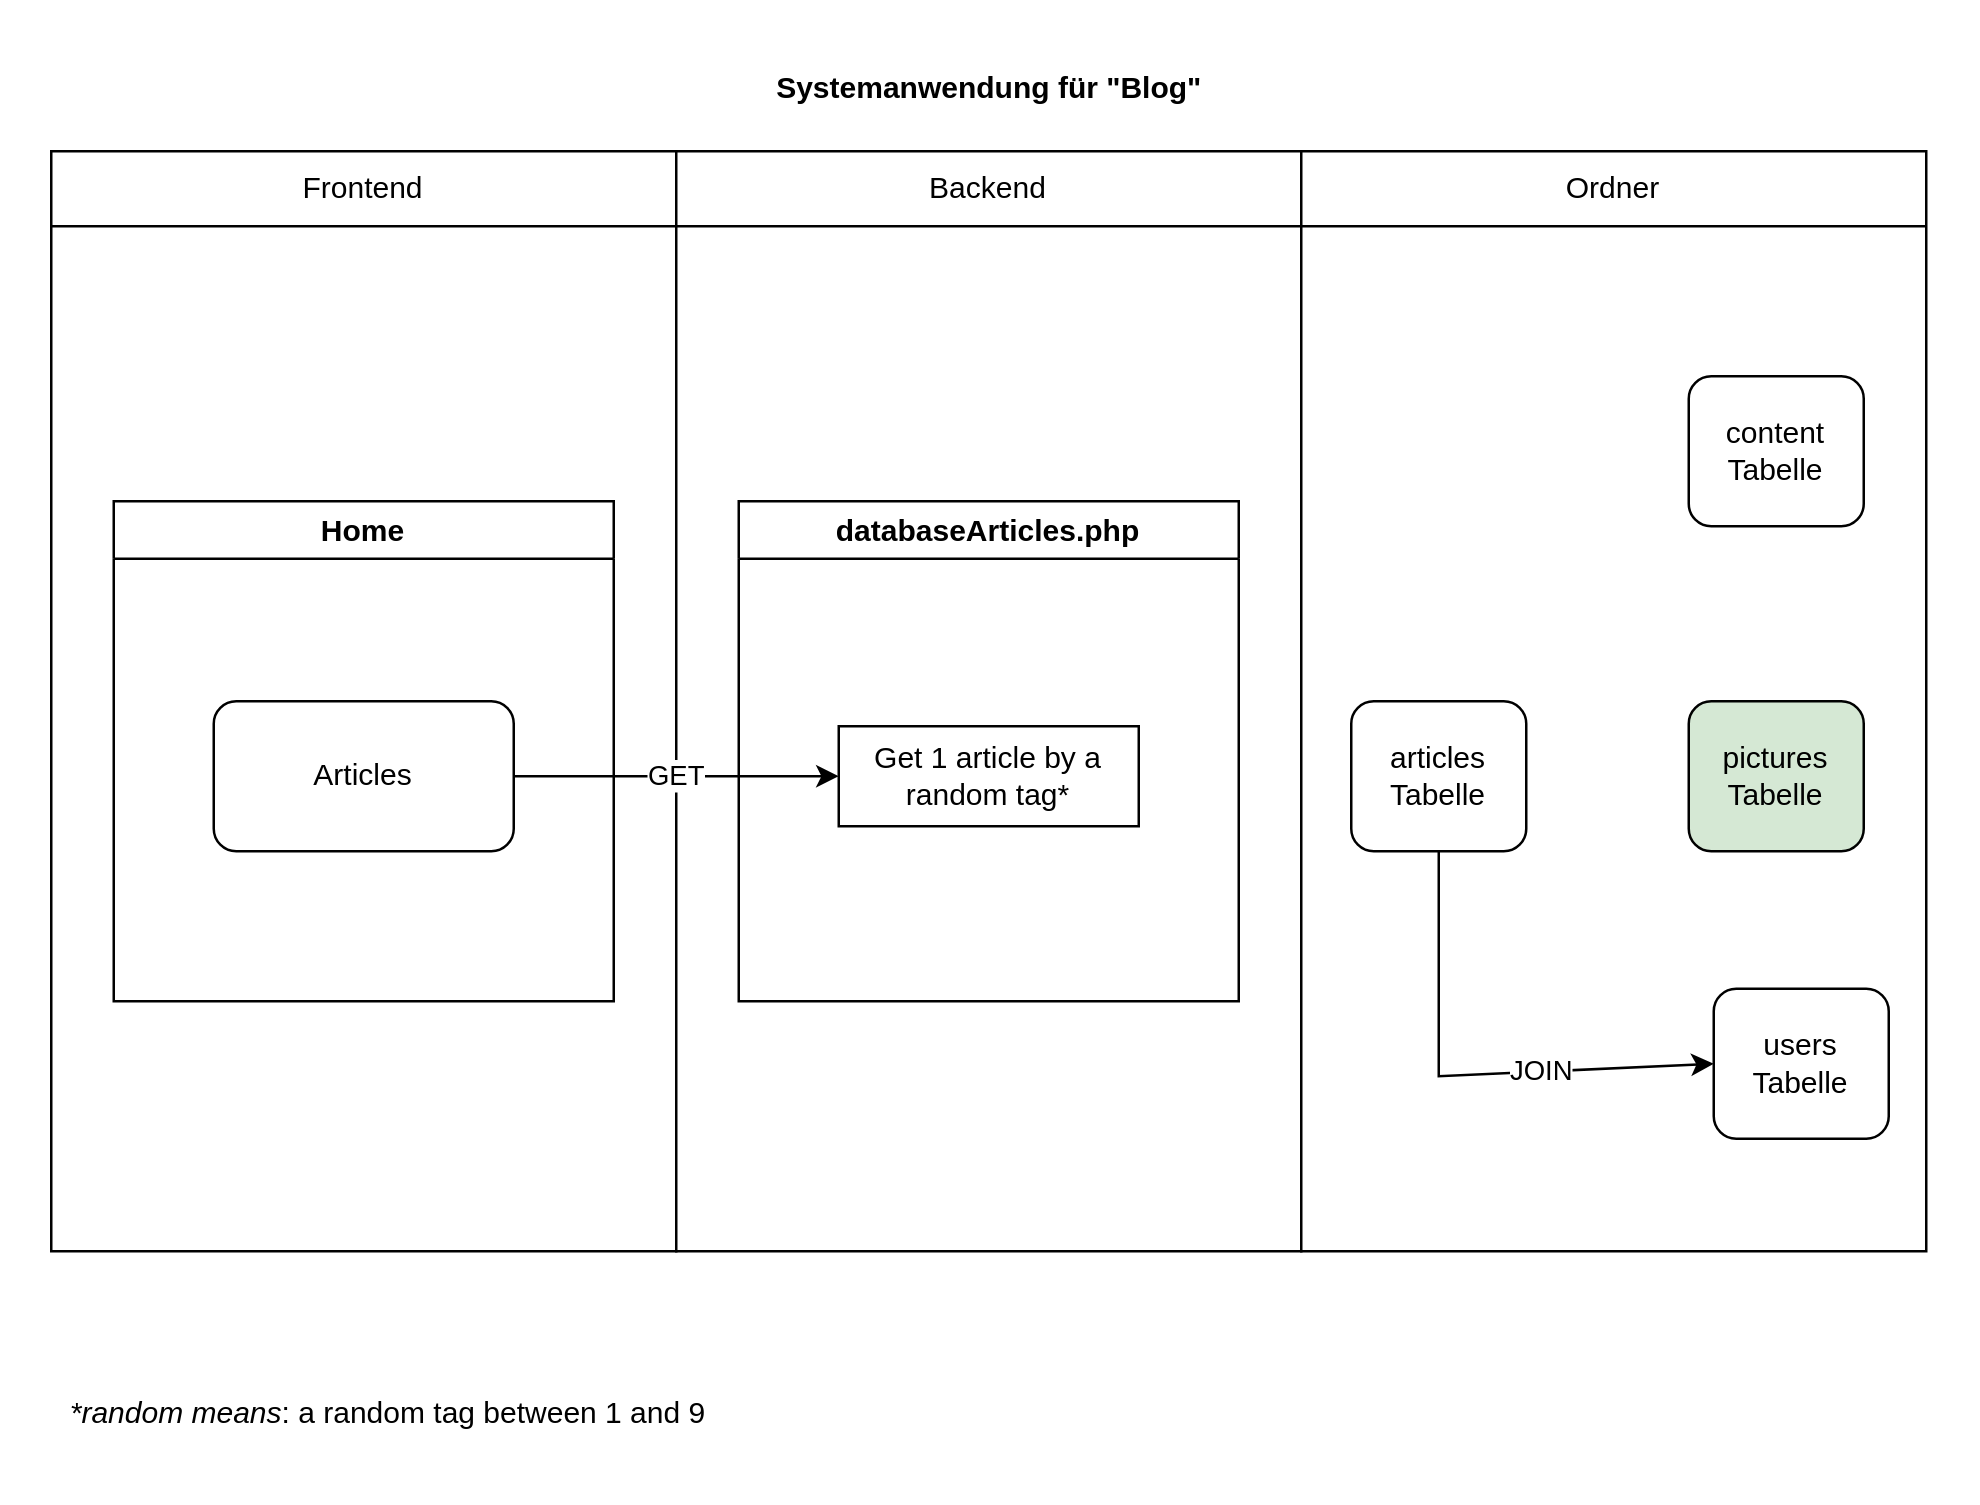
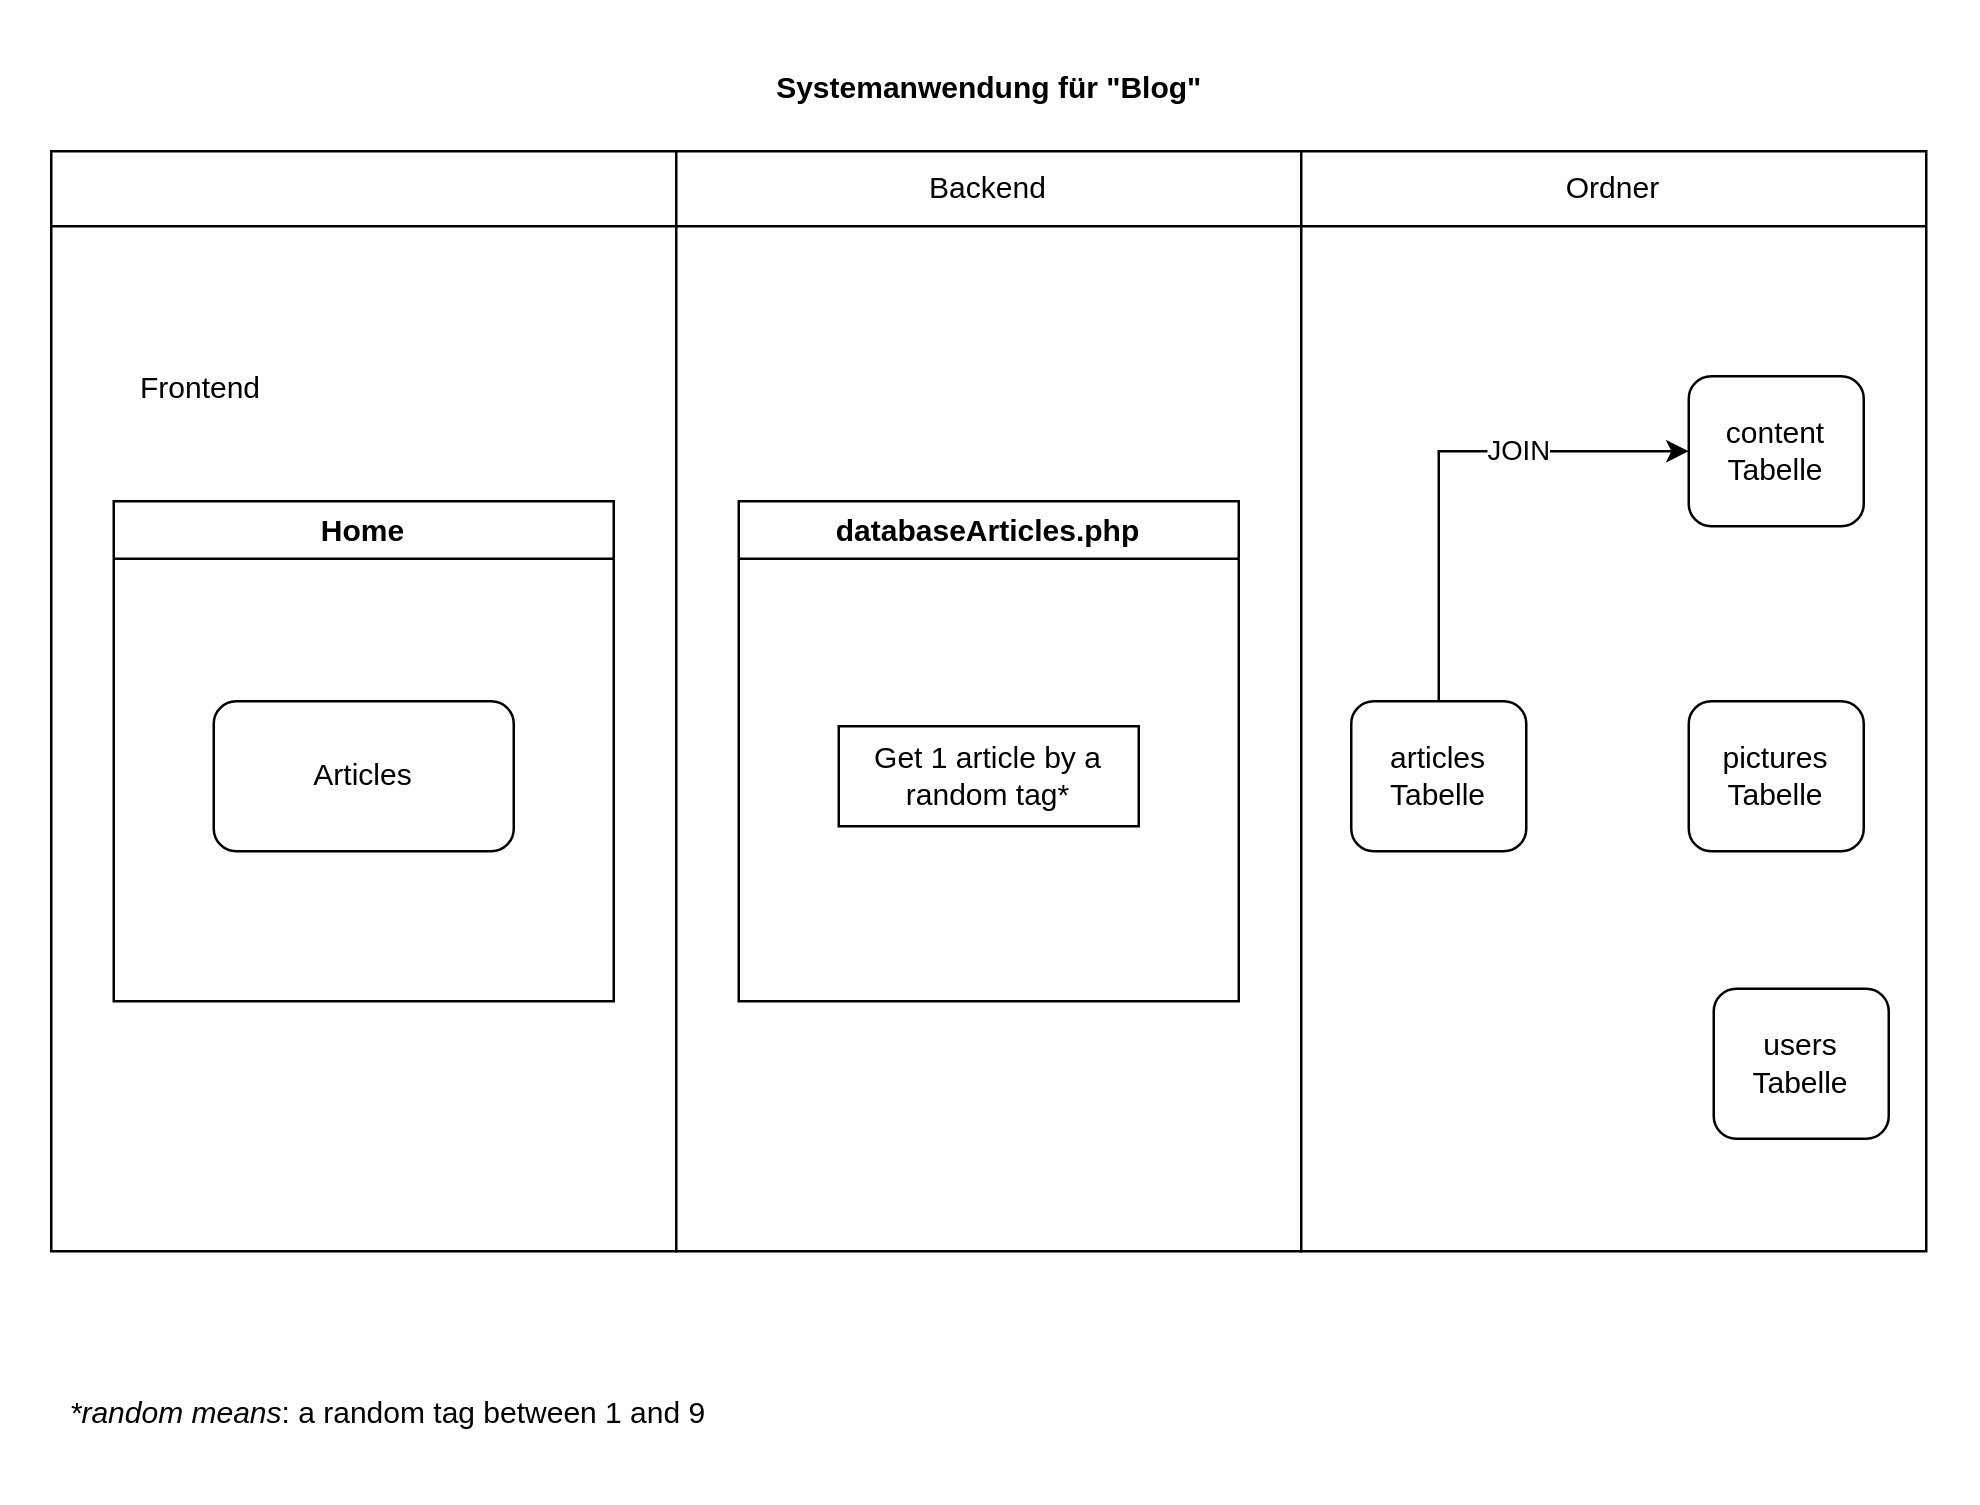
node "Frontend": moved (364, 189) -> (201, 389)
edge "articles Tabelle" -> "content Tabelle": added, label "JOIN"
edge "Articles" -> "Get 1 article by a random tag*": removed, label "GET"
node "pictures Tabelle": fillcolor #d5e8d4 -> #ffffff
edge "articles Tabelle" -> "users Tabelle": removed, label "JOIN"
